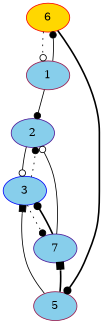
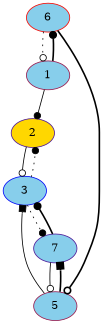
node "6": fillcolor gold -> skyblue
edge "1" -> "6": style solid -> bold
node "2": fillcolor skyblue -> gold
edge "6" -> "5": arrowhead dot -> odot
edge "7" -> "2": now "7" -> "5"
